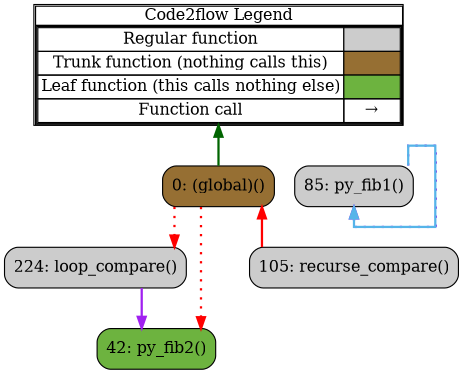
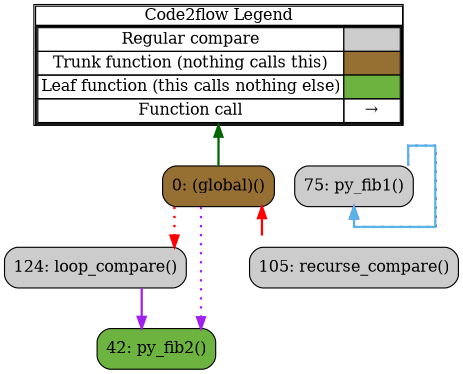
node "Code2flow Legend": text "Regular function" -> "Regular compare"
node "85: py_fib1()": label "85: py_fib1()" -> "75: py_fib1()"
edge "105: recurse_compare()" -> "0: (global)()": reversed
edge "0: (global)()" -> "42: py_fib2()": color red -> purple
node "224: loop_compare()": label "224: loop_compare()" -> "124: loop_compare()"
